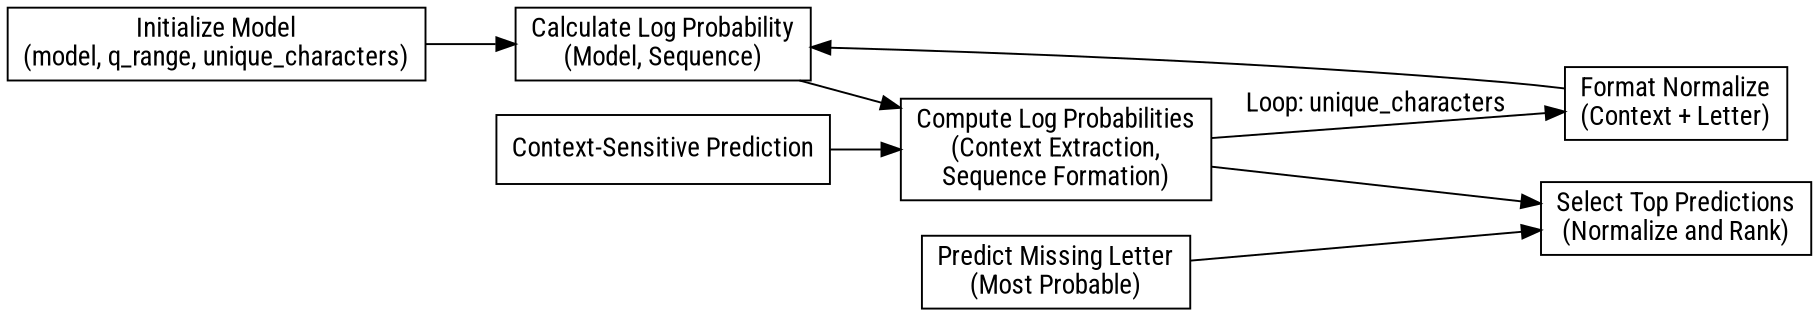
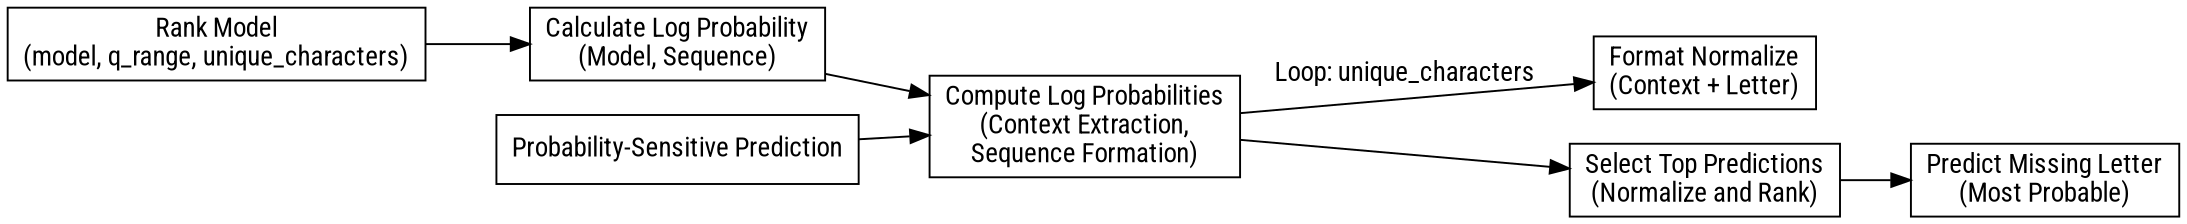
node "Initialize Model (model, q_range, unique_characters)": label "Initialize Model (model, q_range, unique_characters)" -> "Rank Model (model, q_range, unique_characters)"
edge "Format Normalize (Context + Letter)" -> "Calculate Log Probability (Model, Sequence)": removed
node "Context-Sensitive Prediction": label "Context-Sensitive Prediction" -> "Probability-Sensitive Prediction"
edge "Predict Missing Letter (Most Probable)" -> "Select Top Predictions (Normalize and Rank)": reversed
